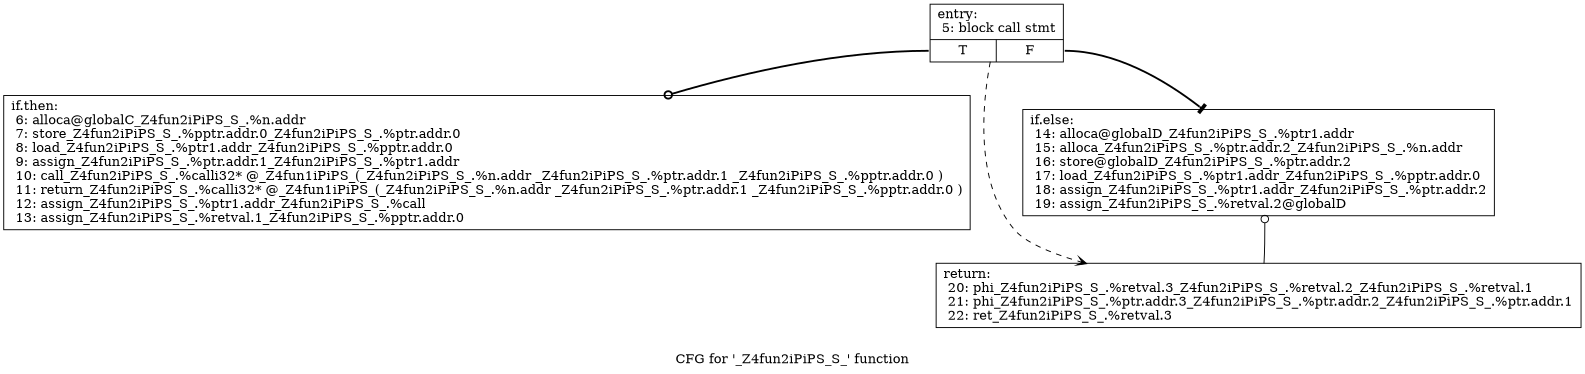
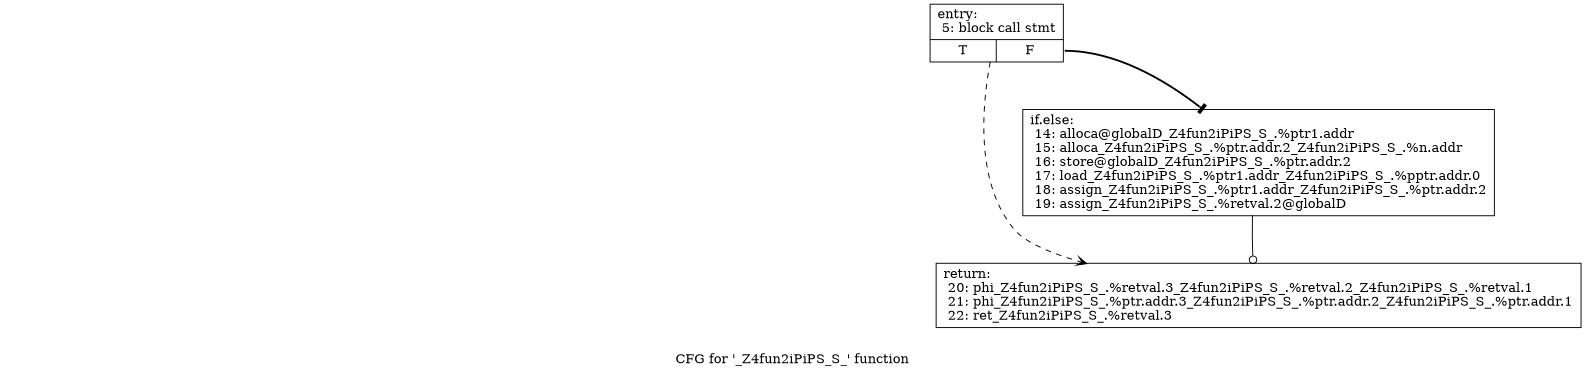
node "if.then:": removed
edge "return:" -> "if.else:": reversed
